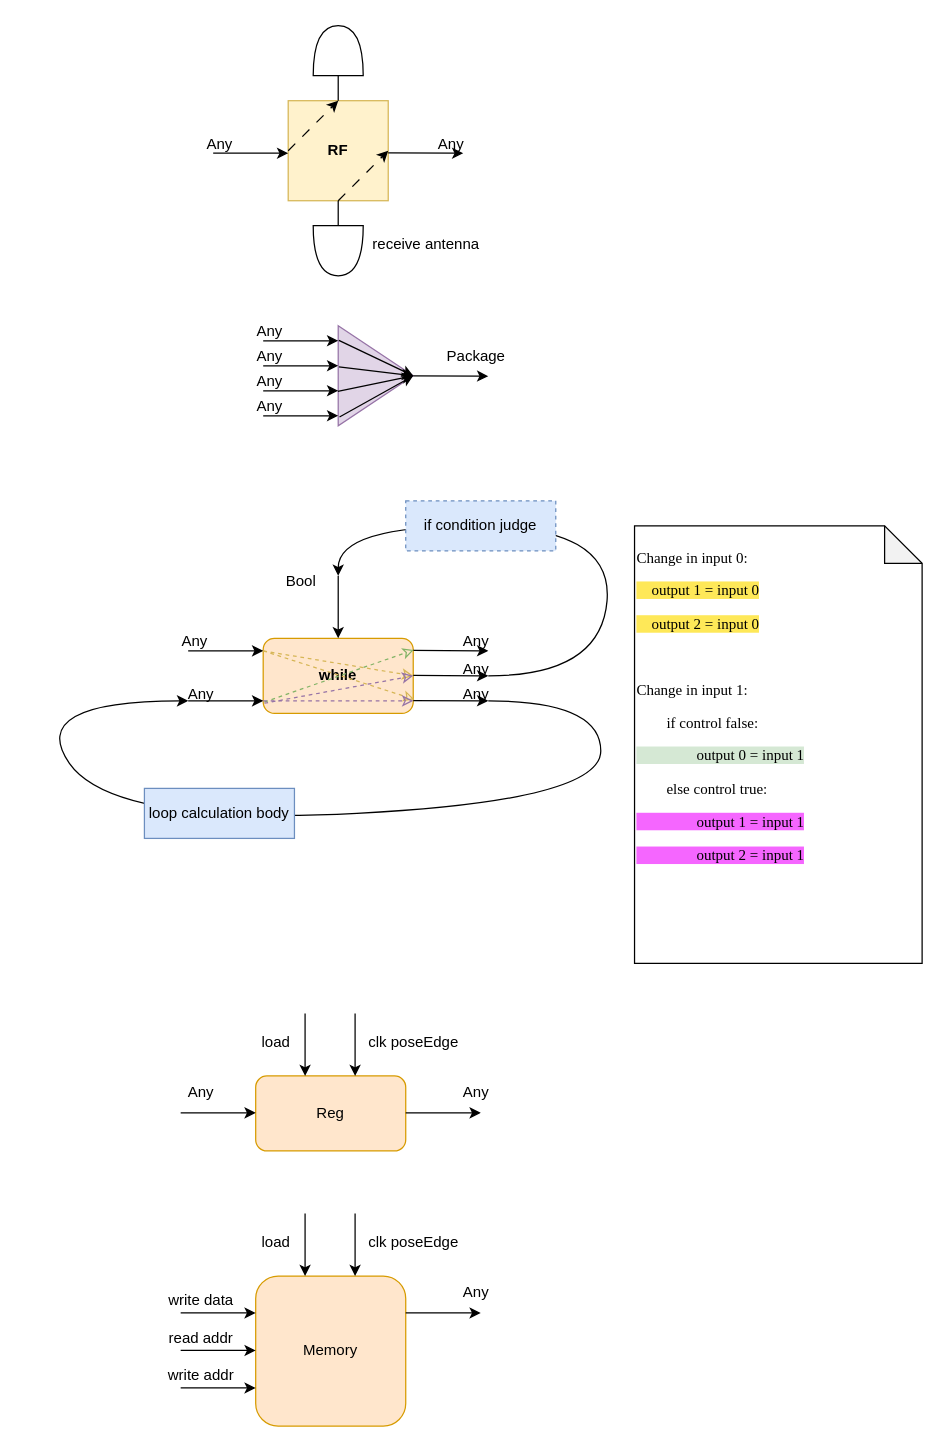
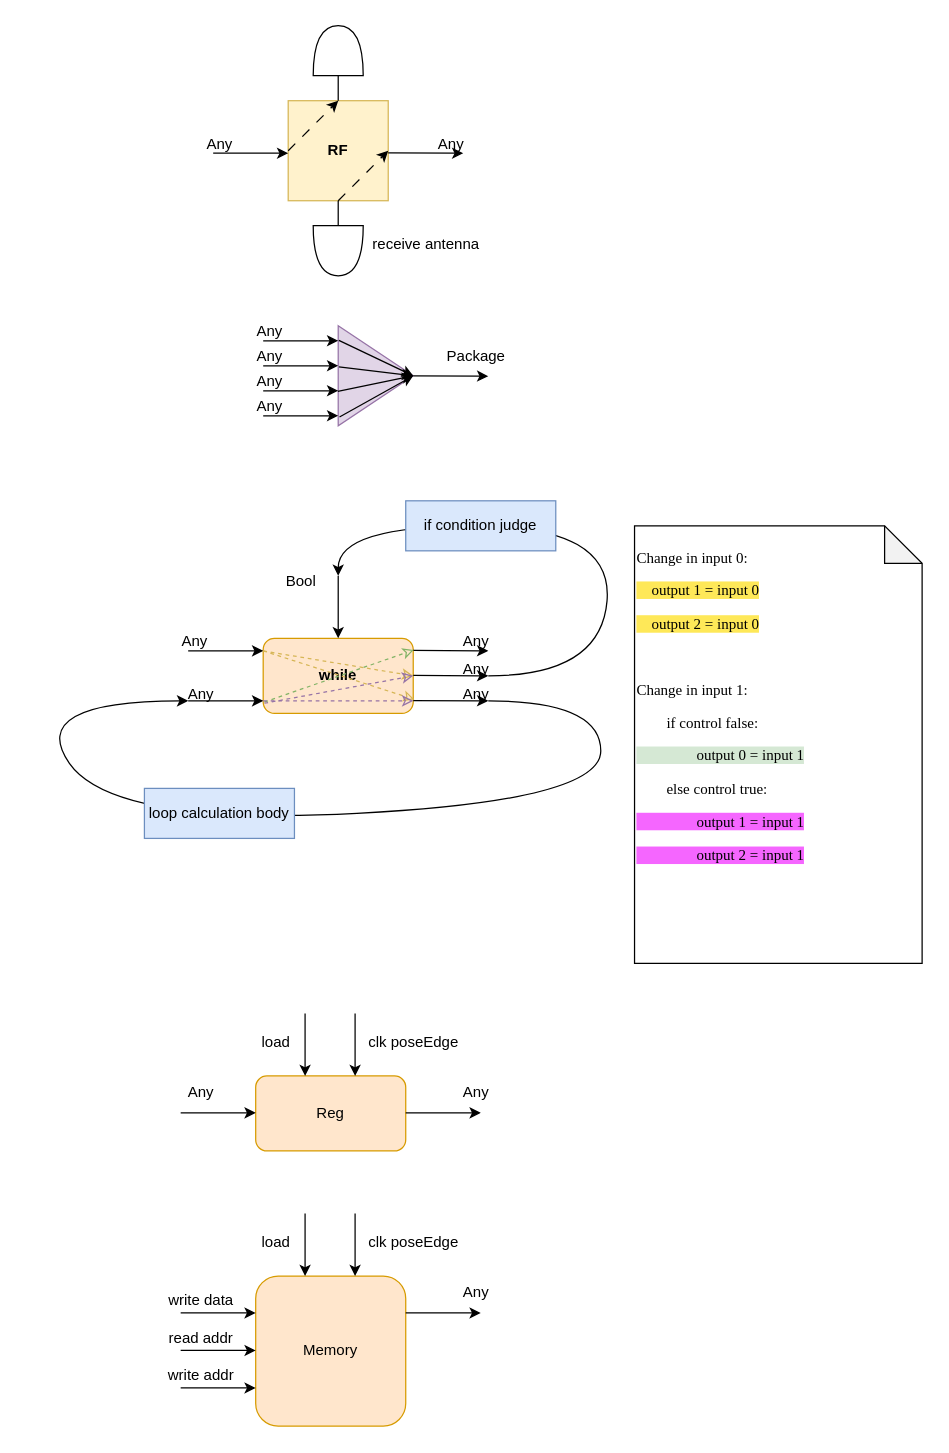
node "if condition judge": style dashed -> solid
